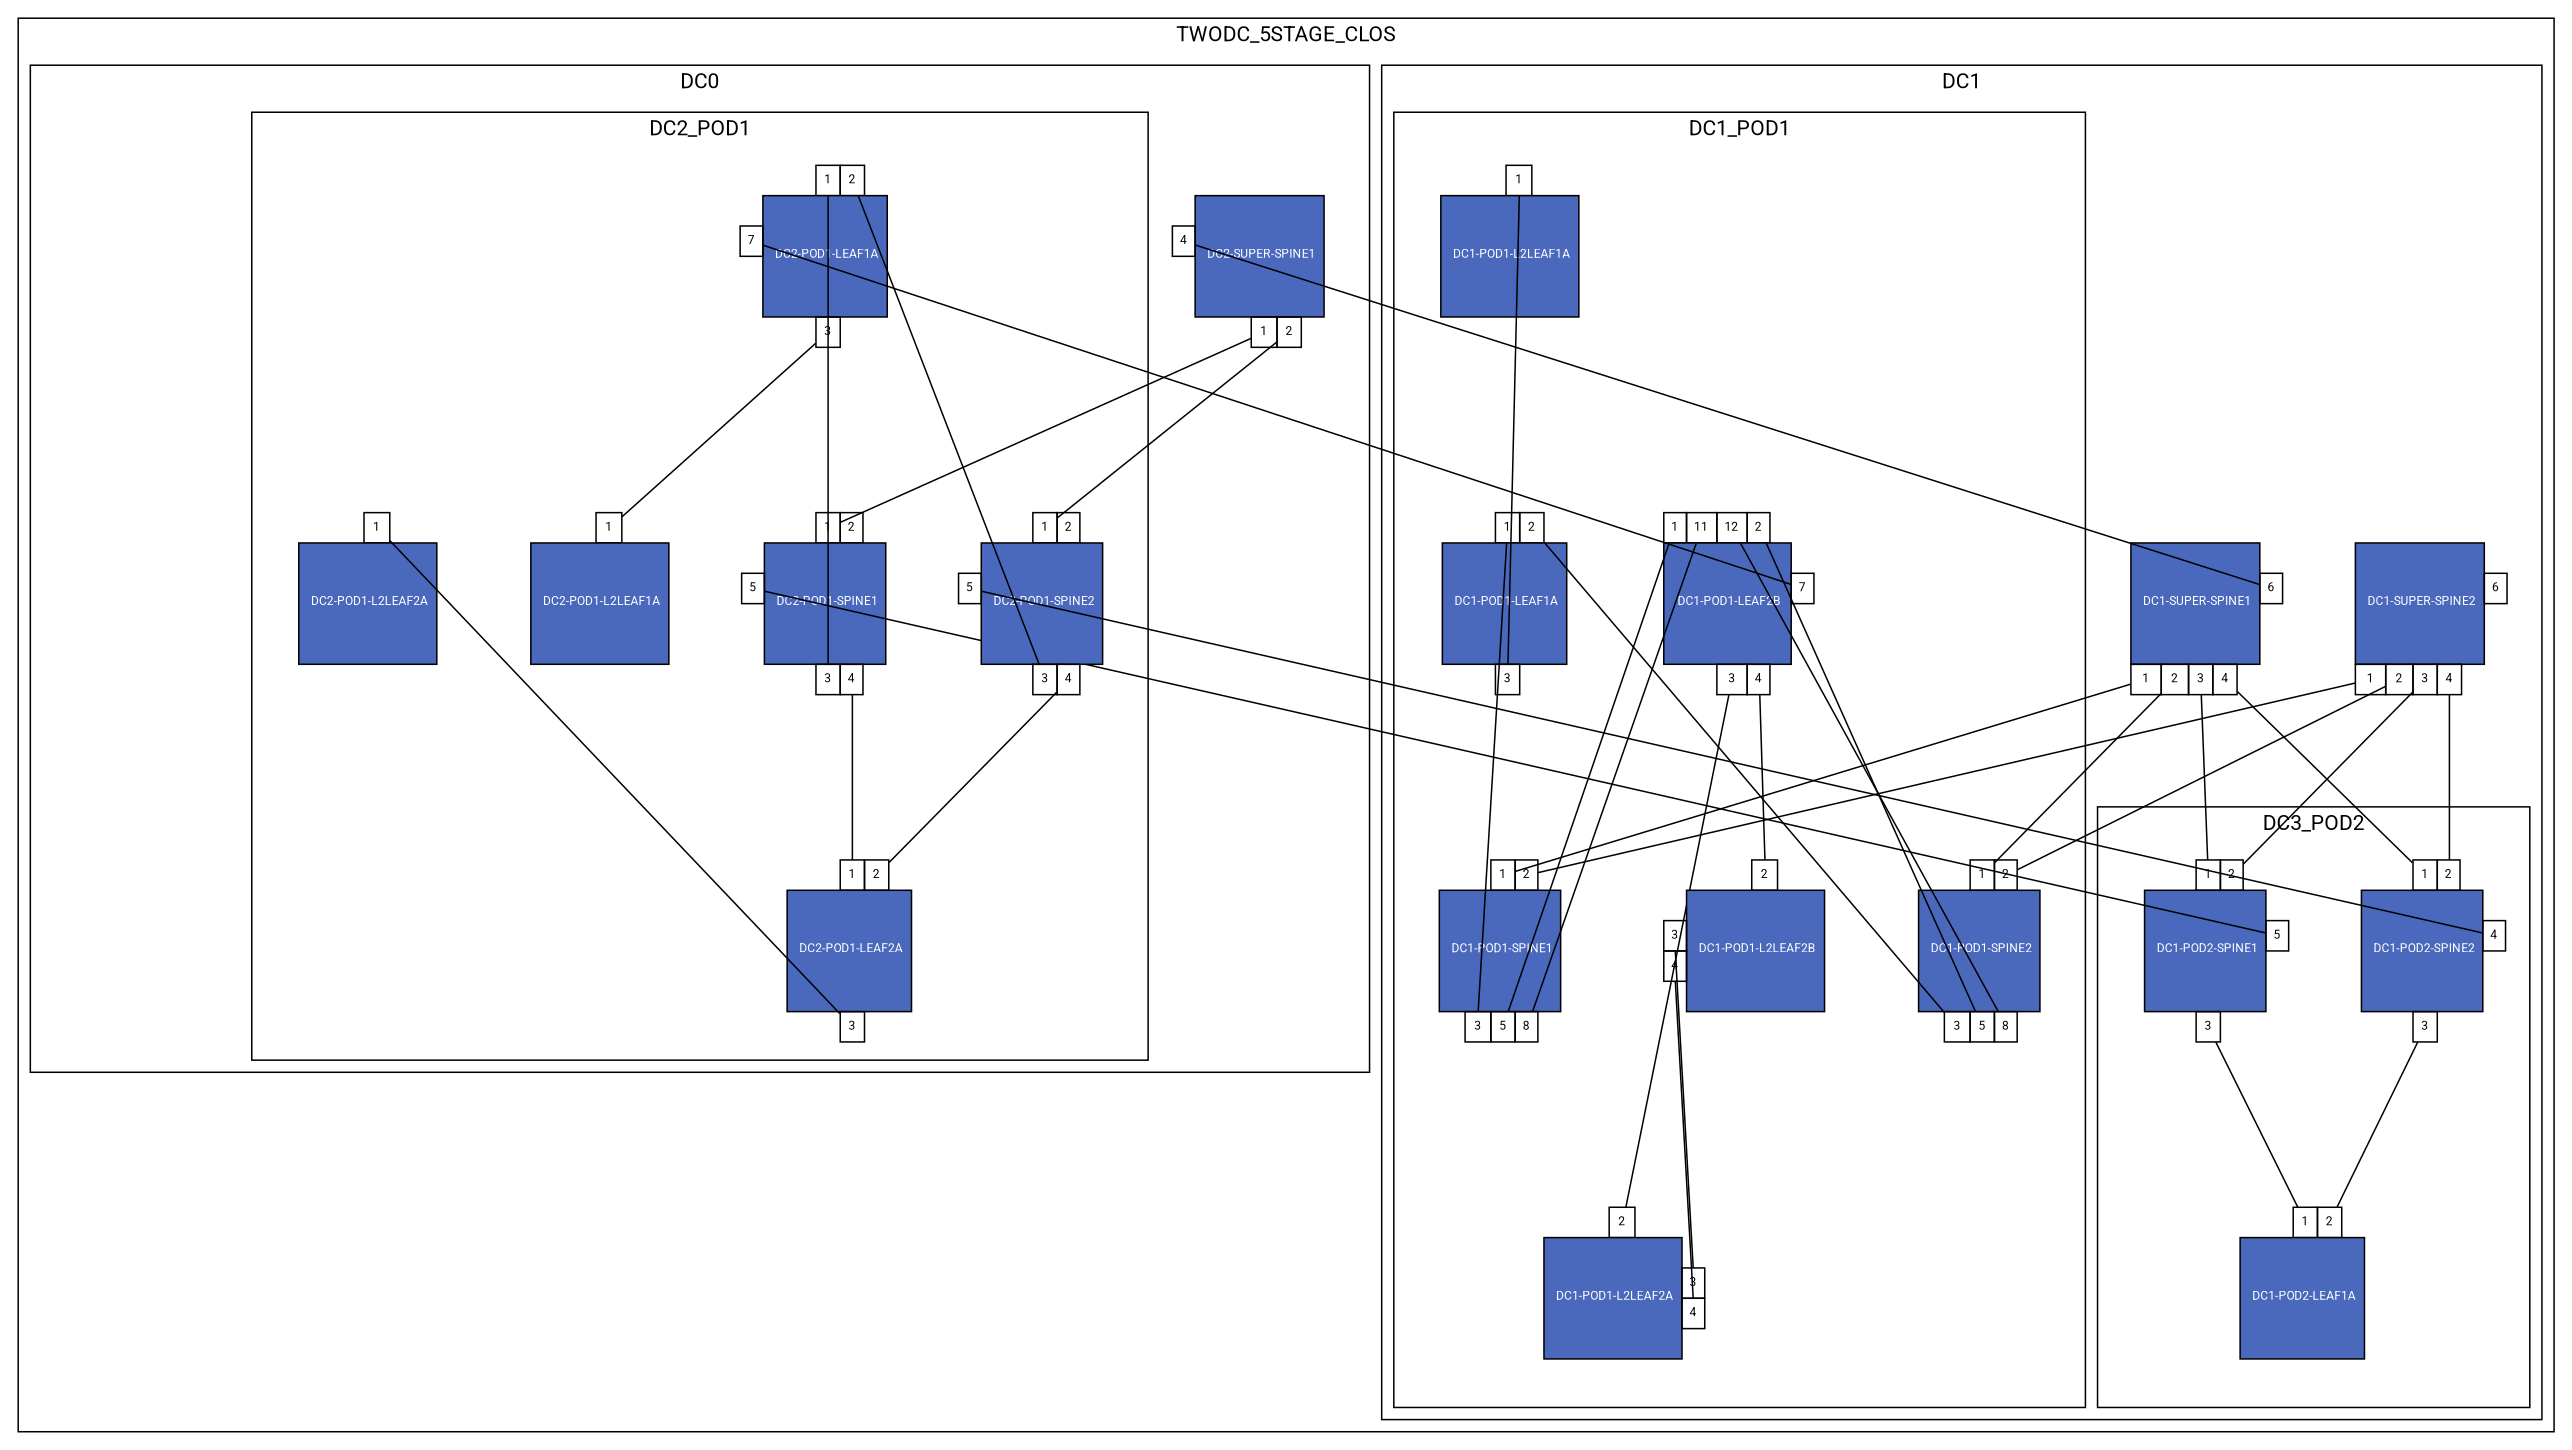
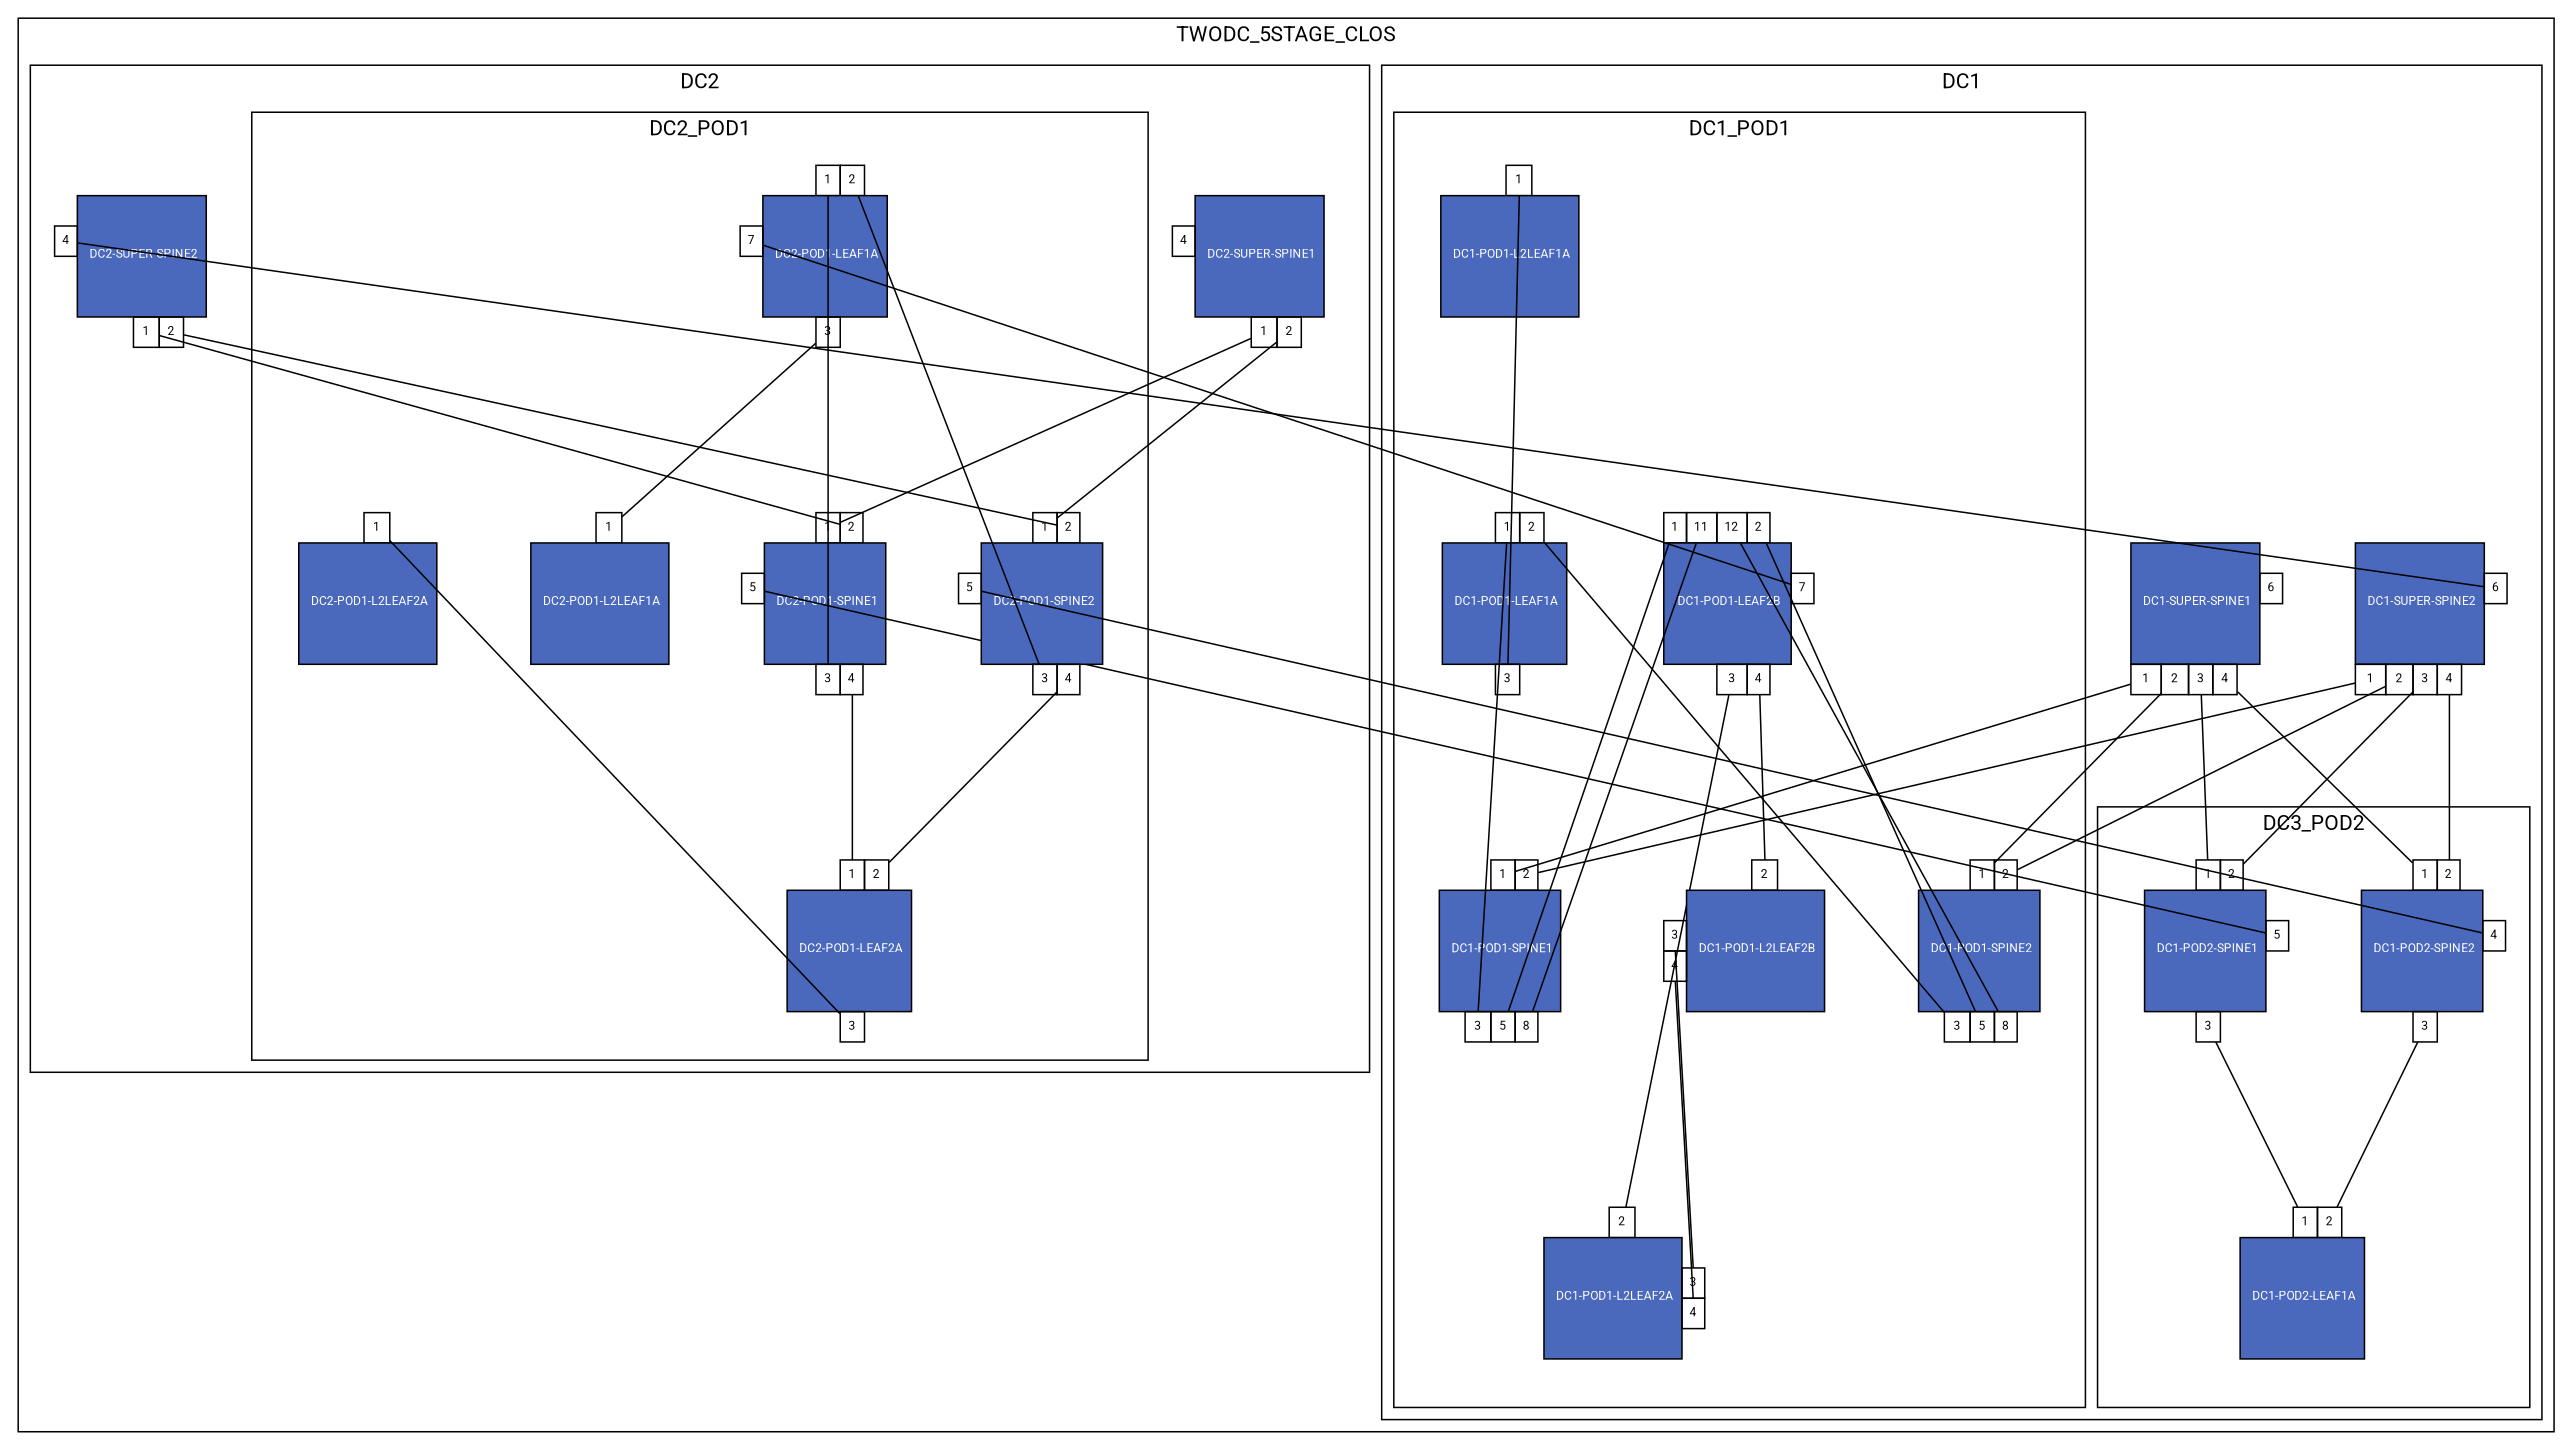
cluster "DC0": label "DC0" -> "DC2"
node "DC2-SUPER-SPINE2": added
edge "DC2-SUPER-SPINE1" -- "DC1-SUPER-SPINE1": removed
